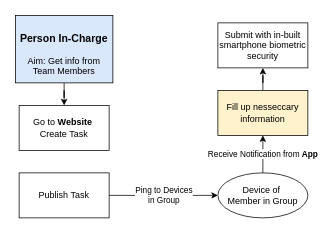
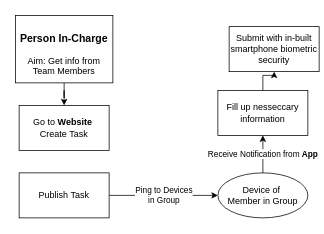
node "Submit with in-built smartphone biometric security": moved (263, 45) -> (274, 49)
node "Person In-ChargeAim: Get info from Team Members": fillcolor #dae8fc -> #ffffff
node "Fill up nesseccary information": fillcolor #fff2cc -> #ffffff
